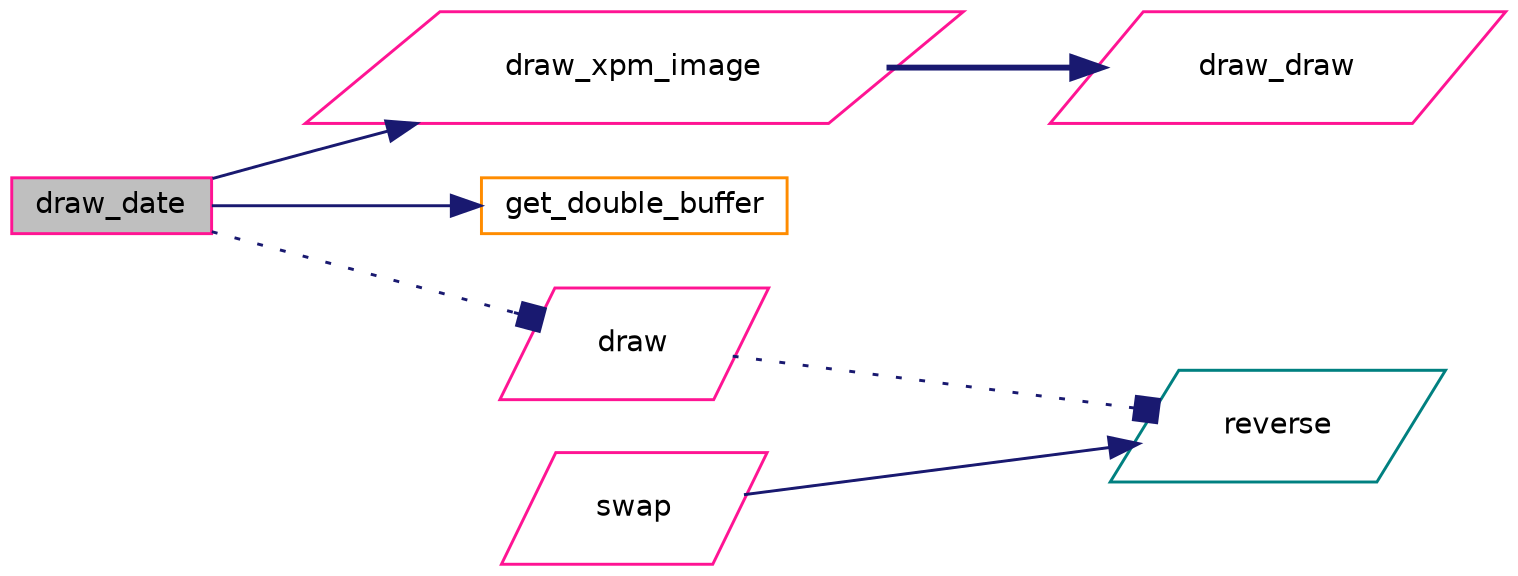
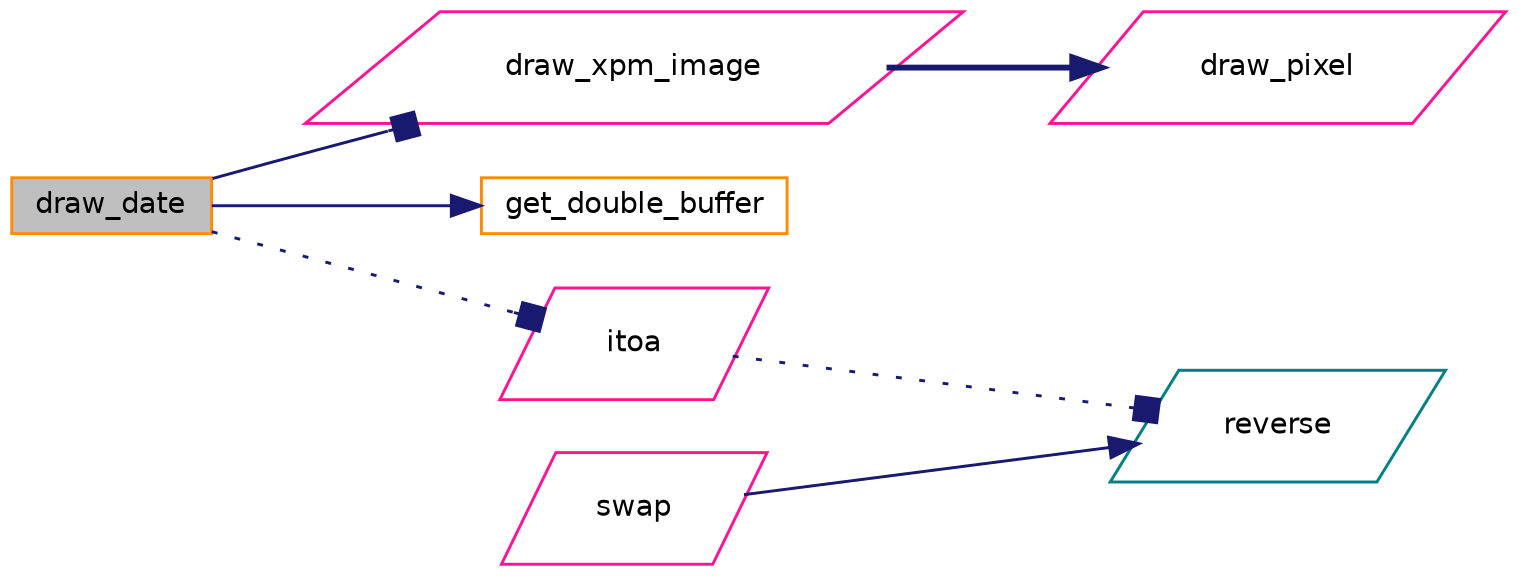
node "draw_draw": label "draw_draw" -> "draw_pixel"
edge "draw_date" -> "draw_xpm_image": arrowhead normal -> box
node "draw_date": color deeppink -> darkorange
node "draw": label "draw" -> "itoa"
